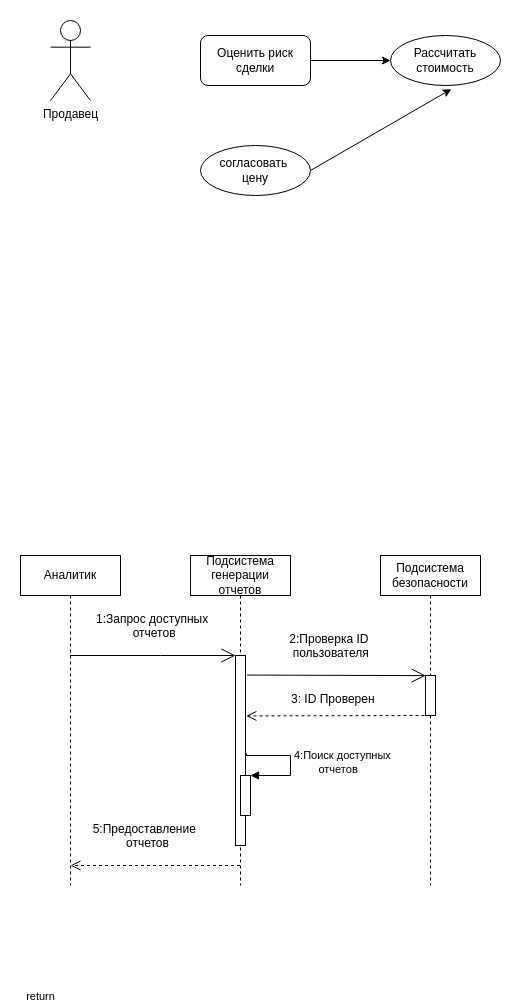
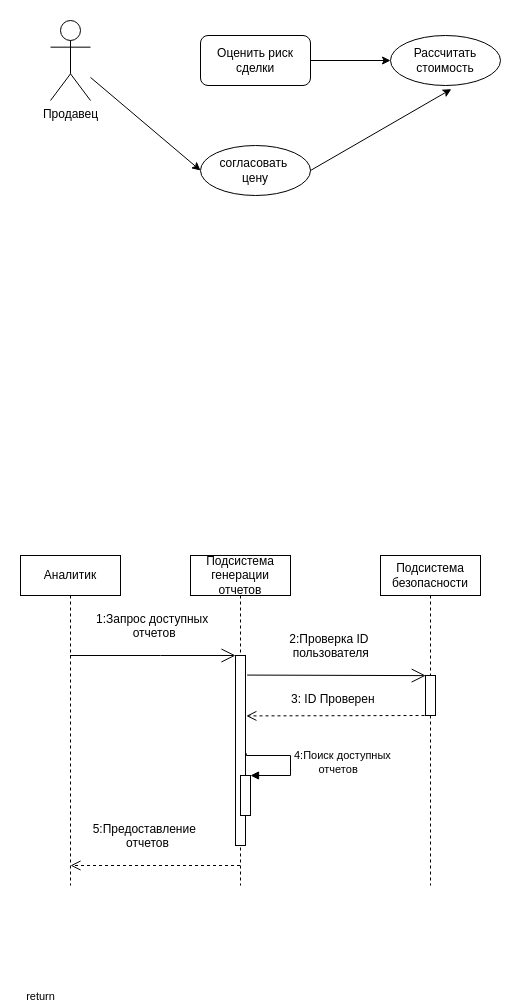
edge "Продавец" -> "согласовать цену": added
